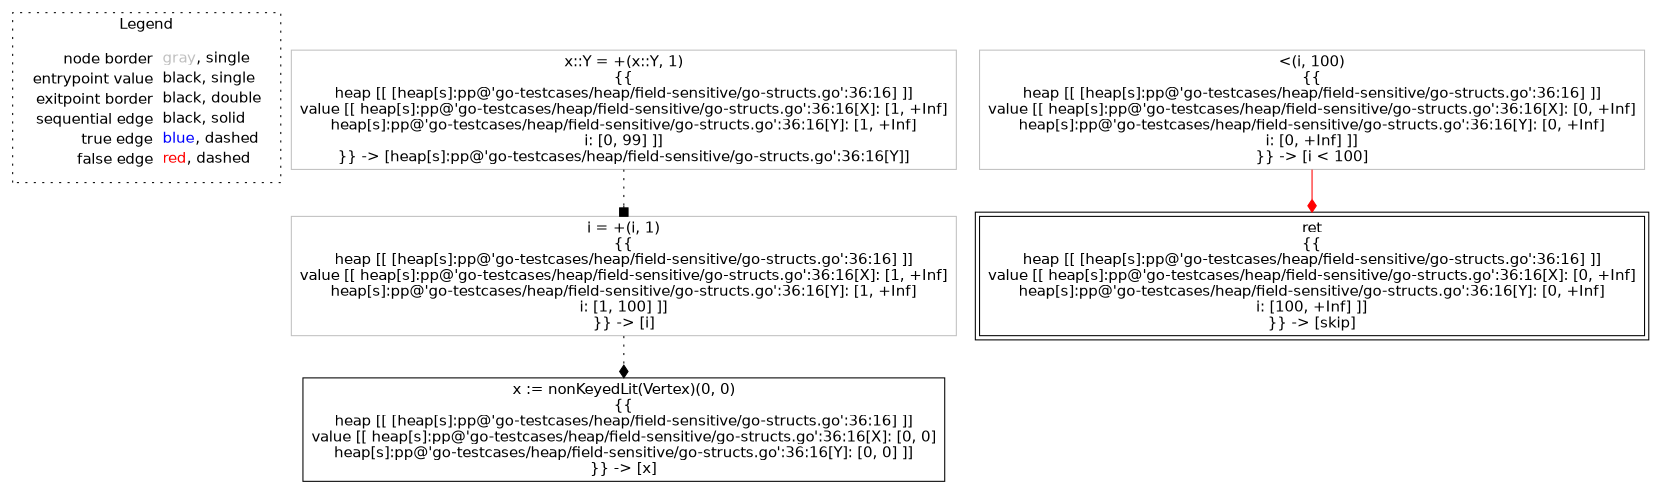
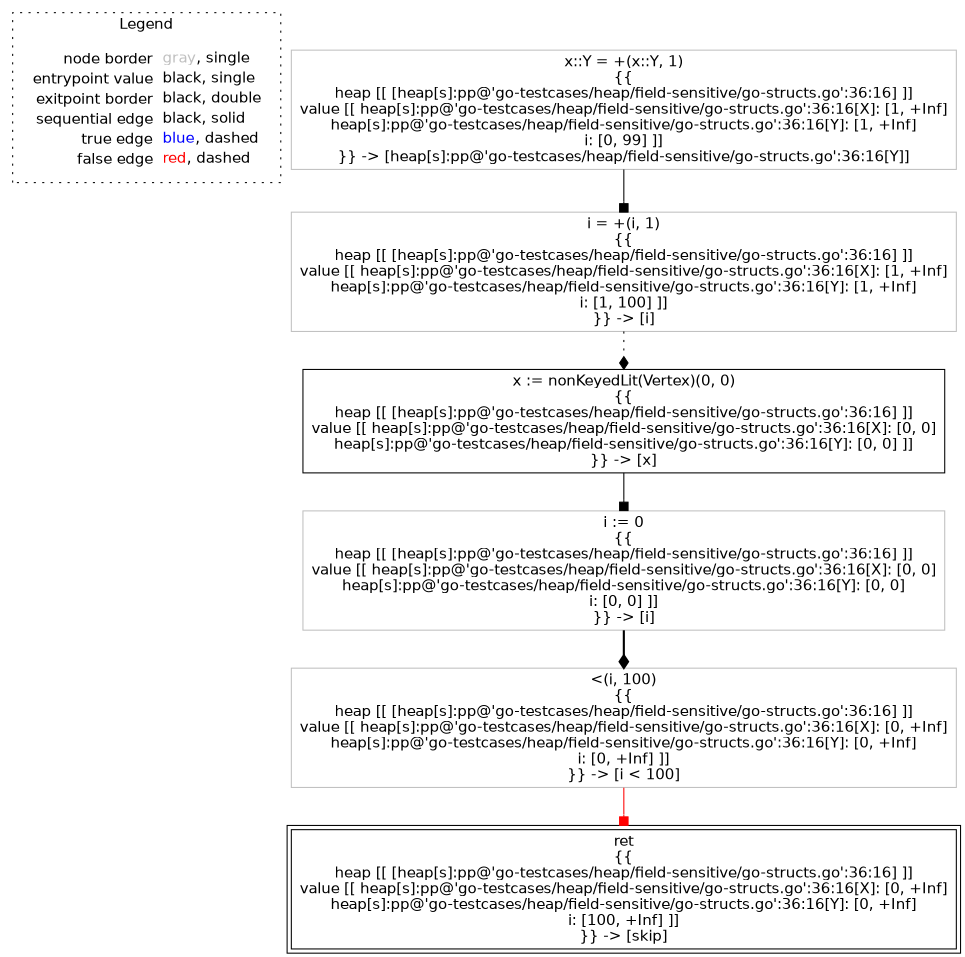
edge "<(i, 100)" -> "ret": arrowhead diamond -> box
edge "x::Y = +(x::Y, 1)" -> "i = +(i, 1)": style dotted -> solid
node "i := 0": added
